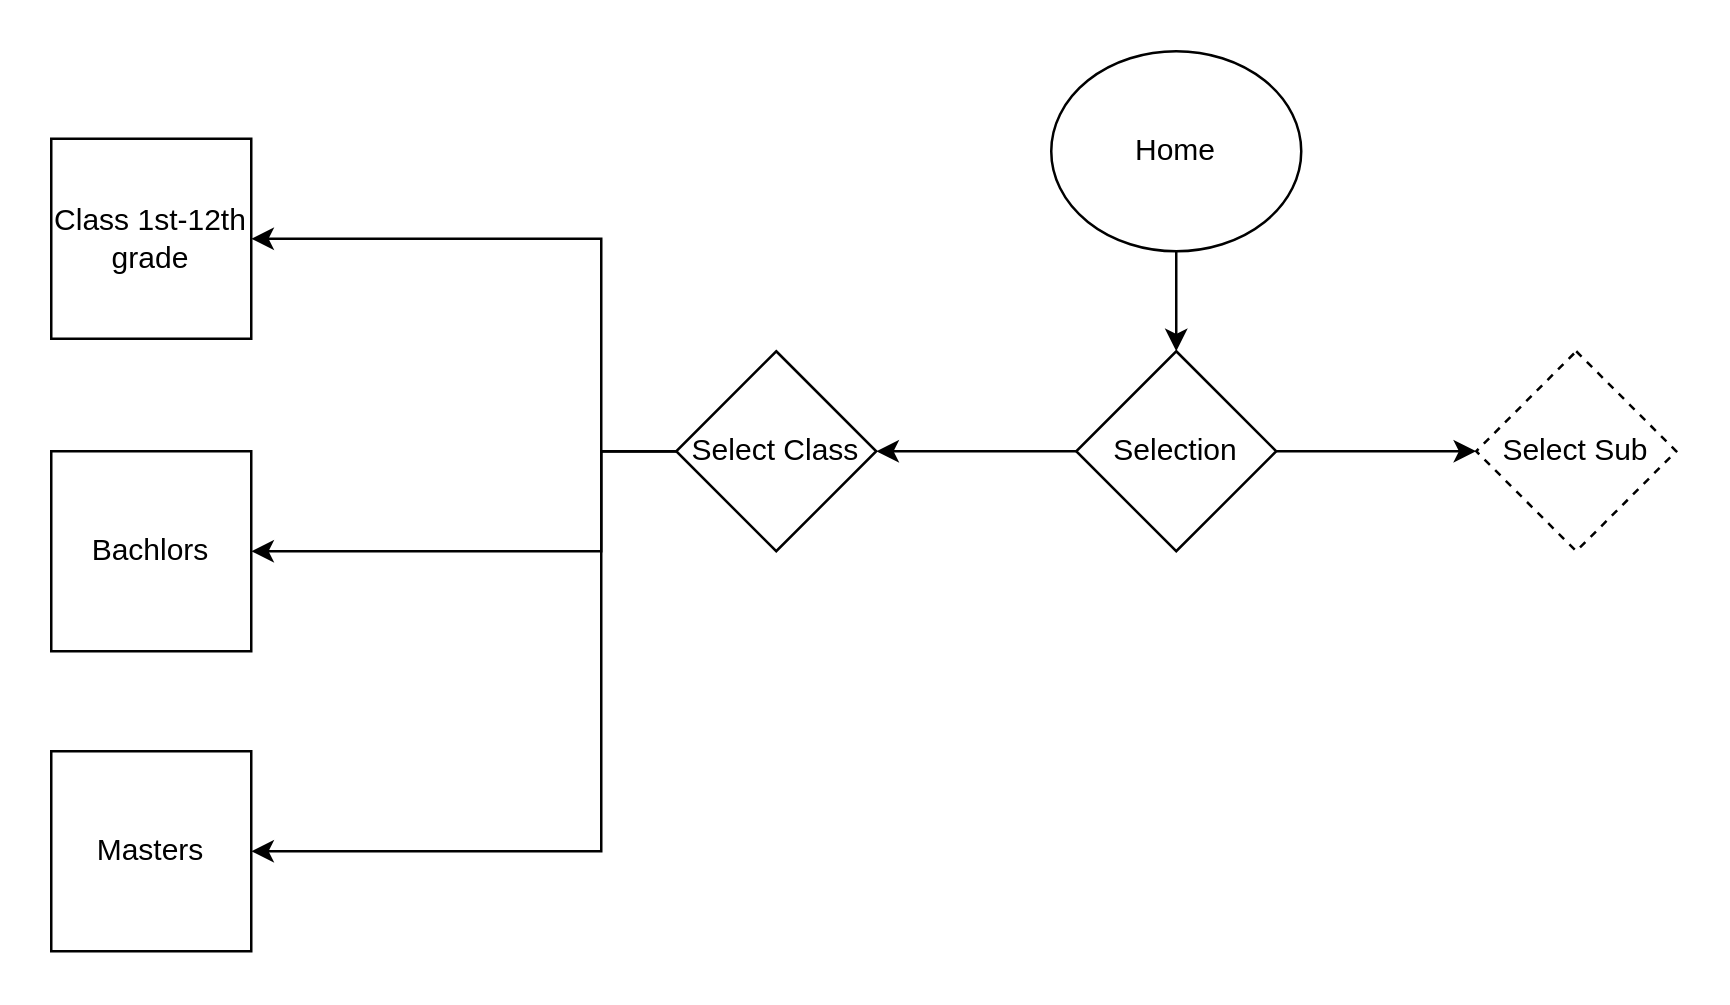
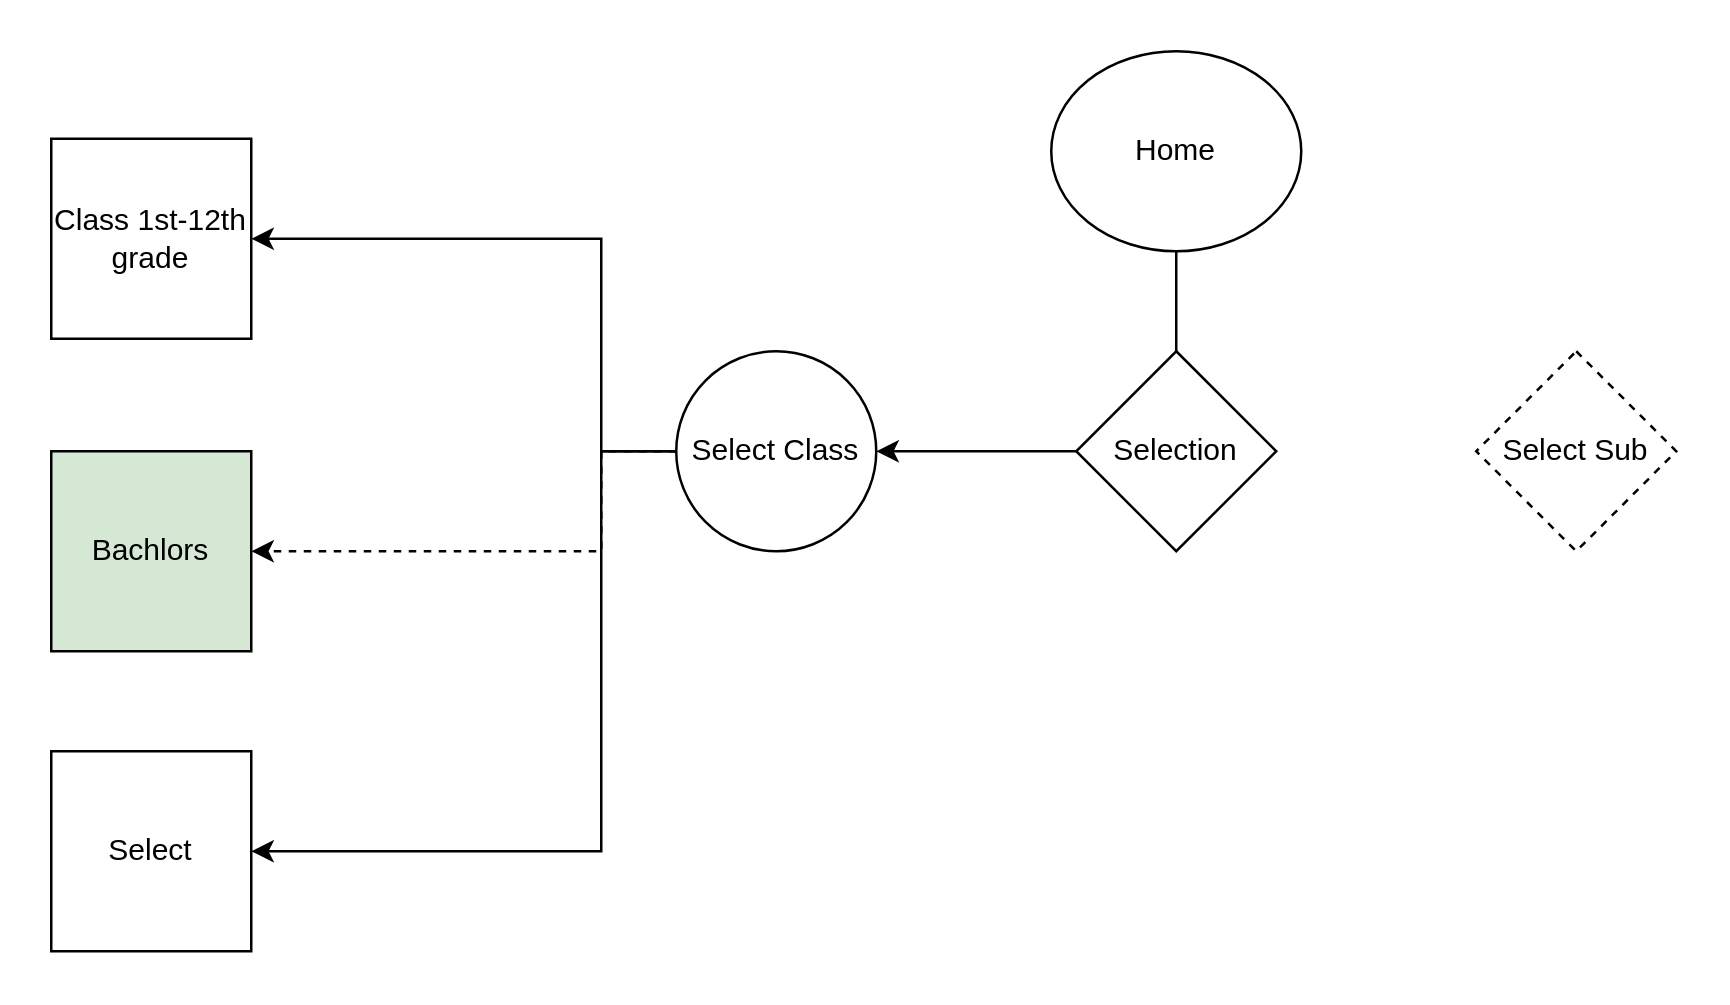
edge "Home" -> "Selection": arrowhead classic -> none
node "Select Class": shape diamond -> ellipse
edge "Selection" -> "Select Sub": removed
node "Bachlors": fillcolor #ffffff -> #d5e8d4
edge "Select Class" -> "Bachlors": style solid -> dashed
node "Masters": label "Masters" -> "Select"
